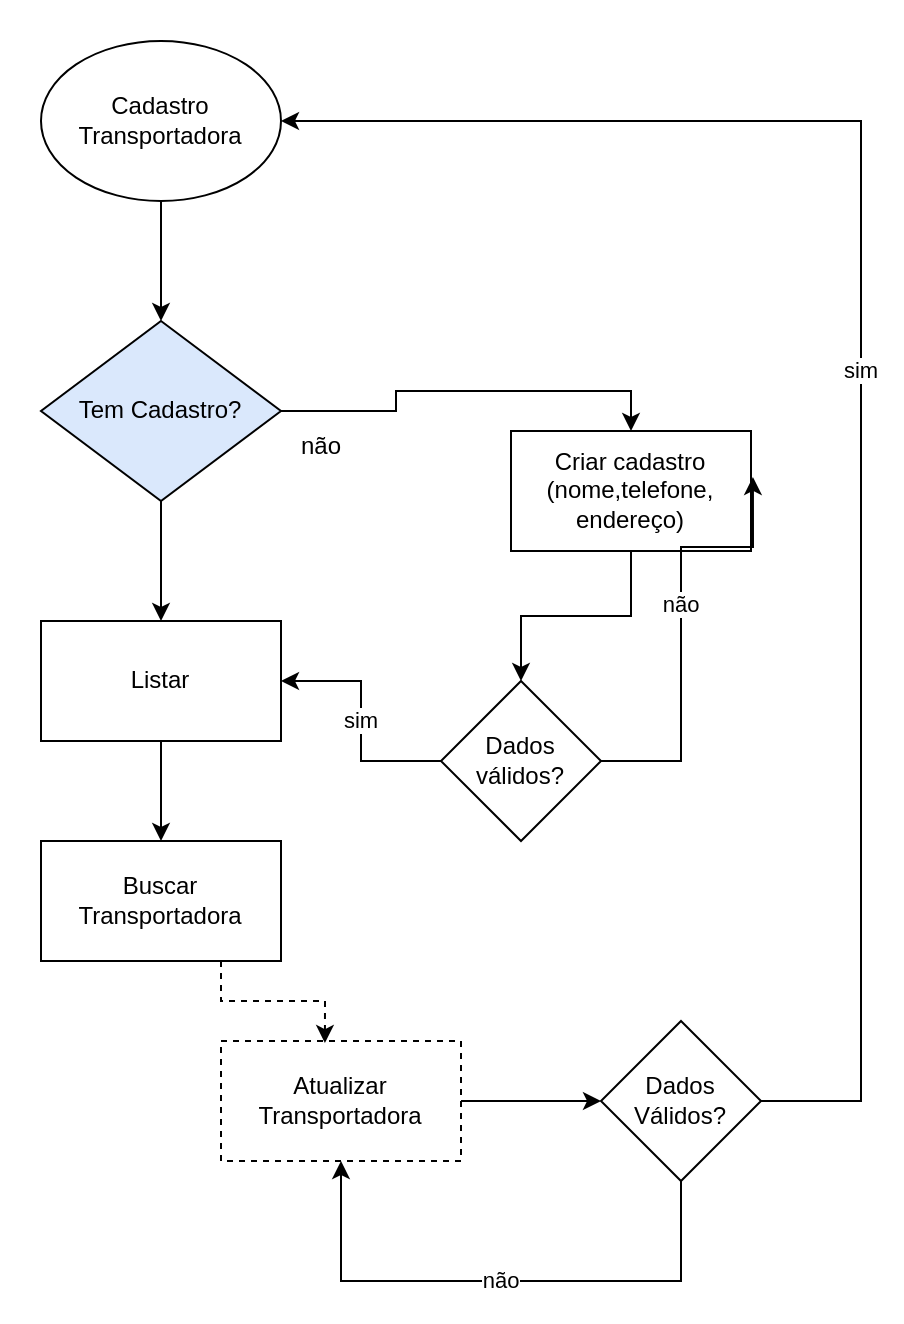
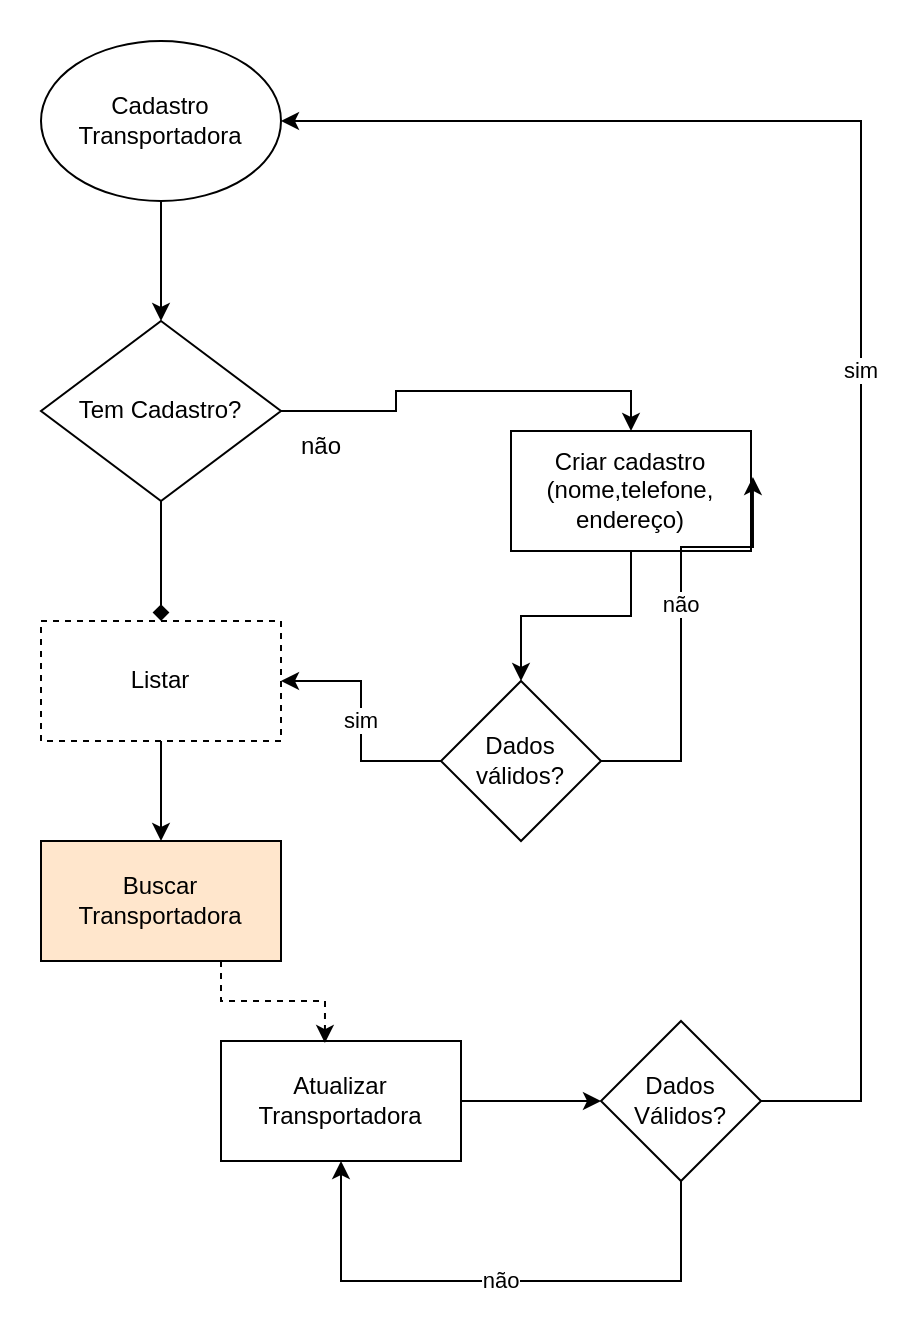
node "Tem Cadastro?": fillcolor #dae8fc -> #ffffff
edge "Tem Cadastro?" -> "Listar": arrowhead classic -> diamond
node "Listar": style solid -> dashed
node "Buscar Transportadora": fillcolor #ffffff -> #ffe6cc
node "Atualizar Transportadora": style dashed -> solid
